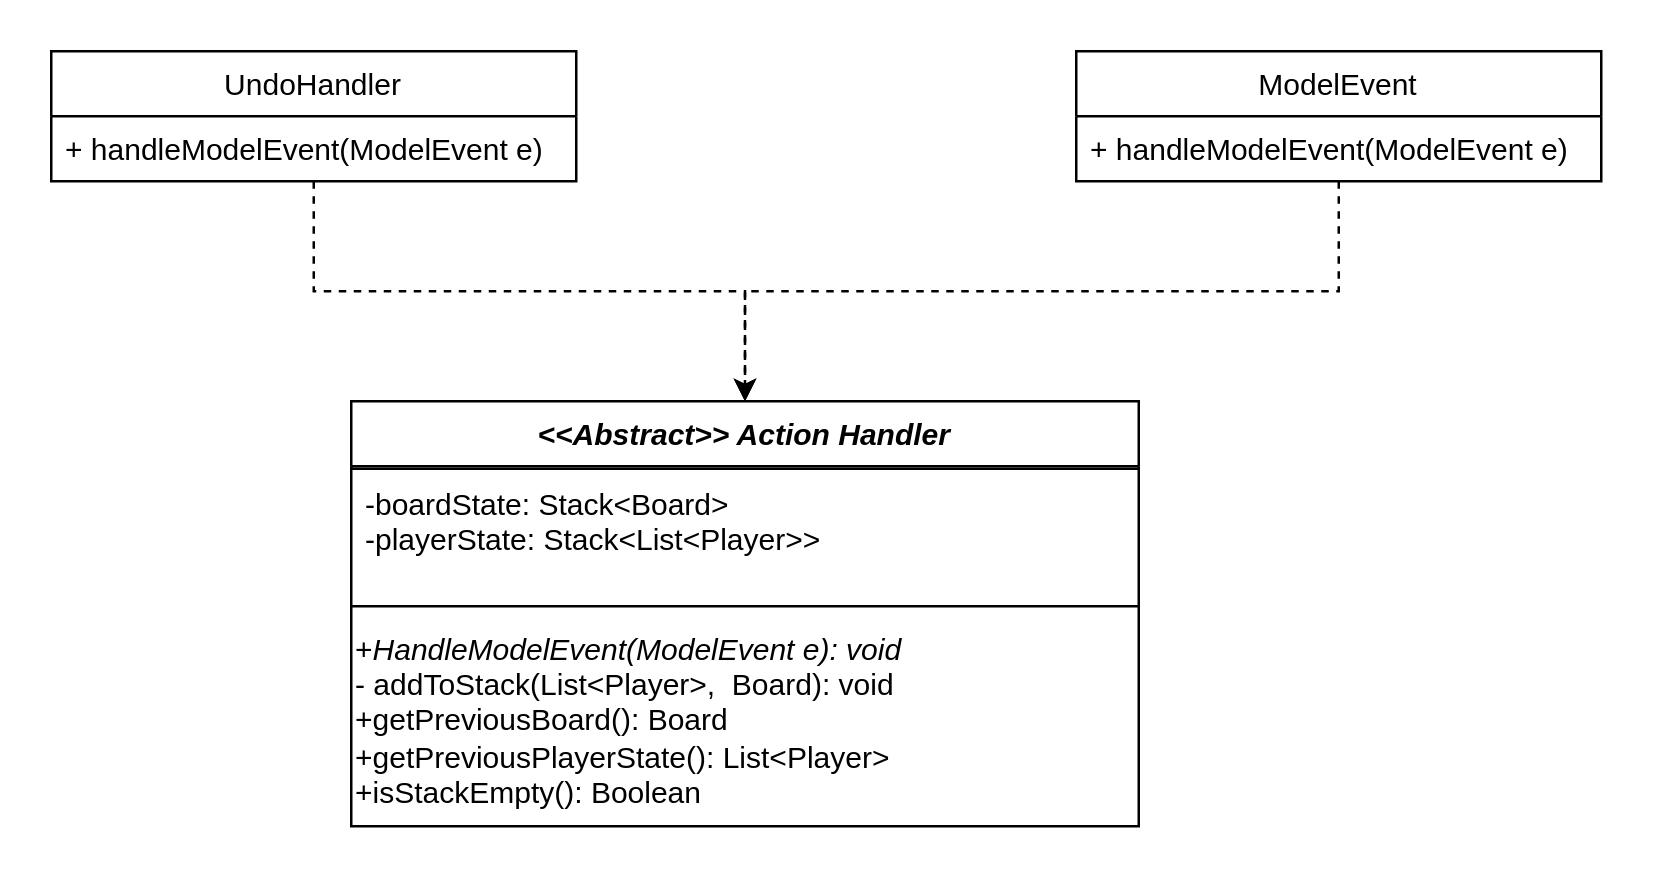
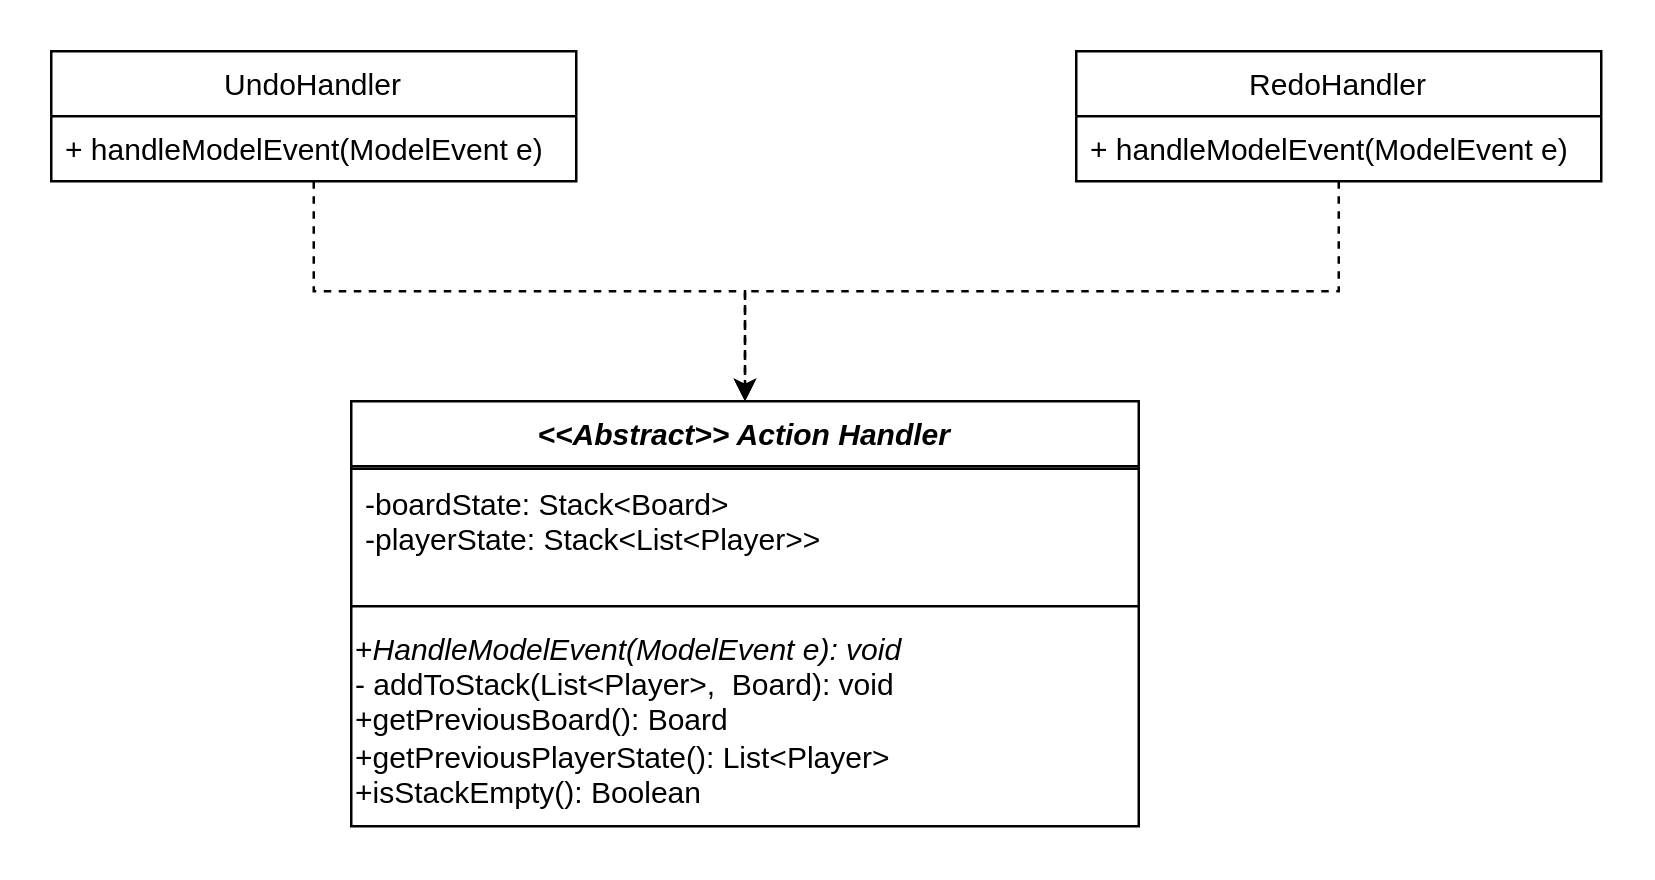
node "ModelEvent": label "ModelEvent" -> "RedoHandler"
